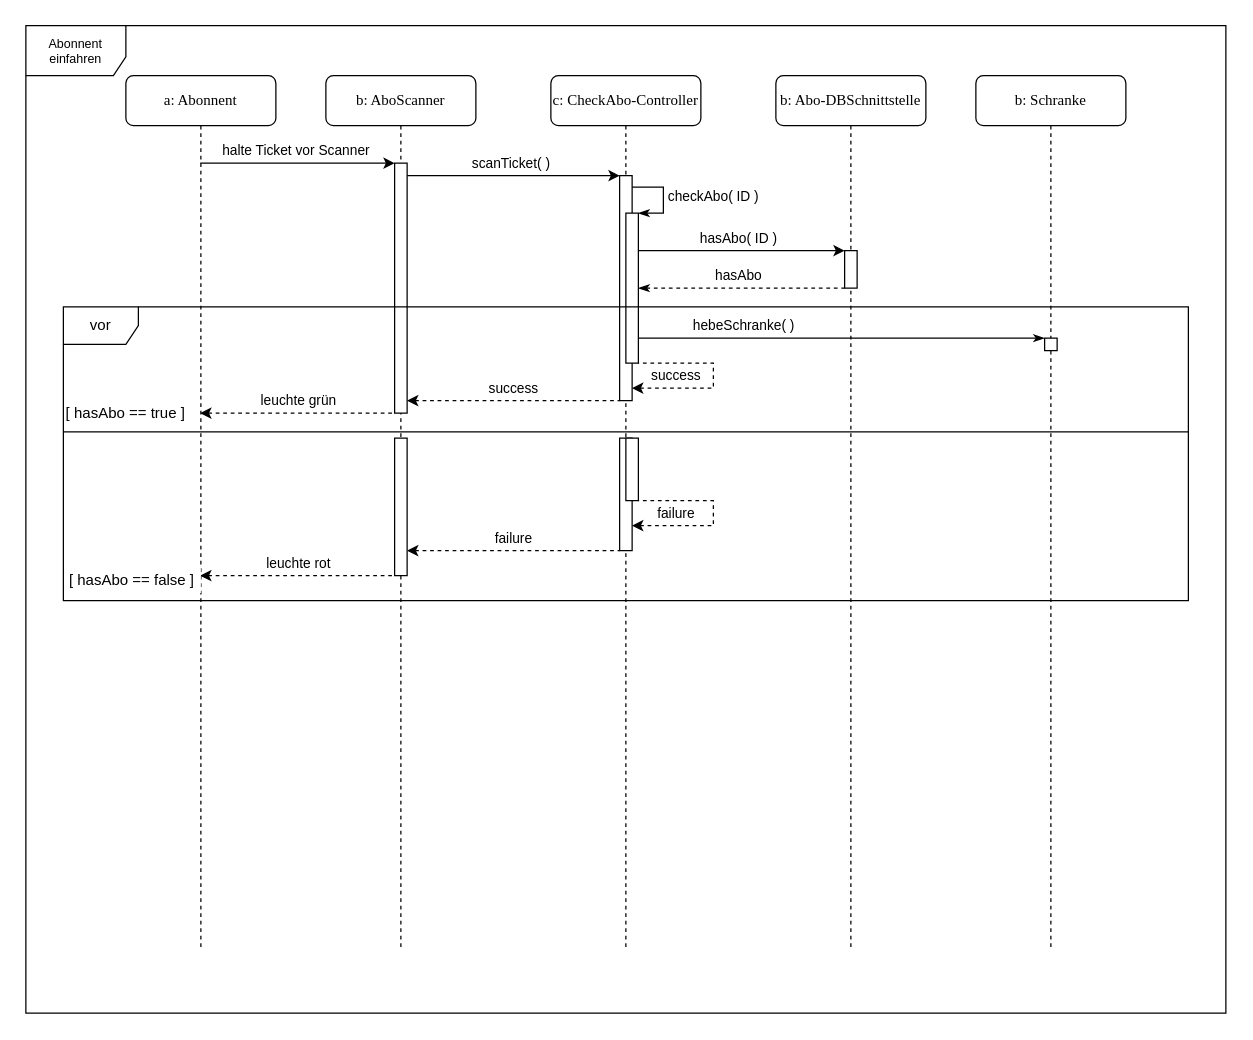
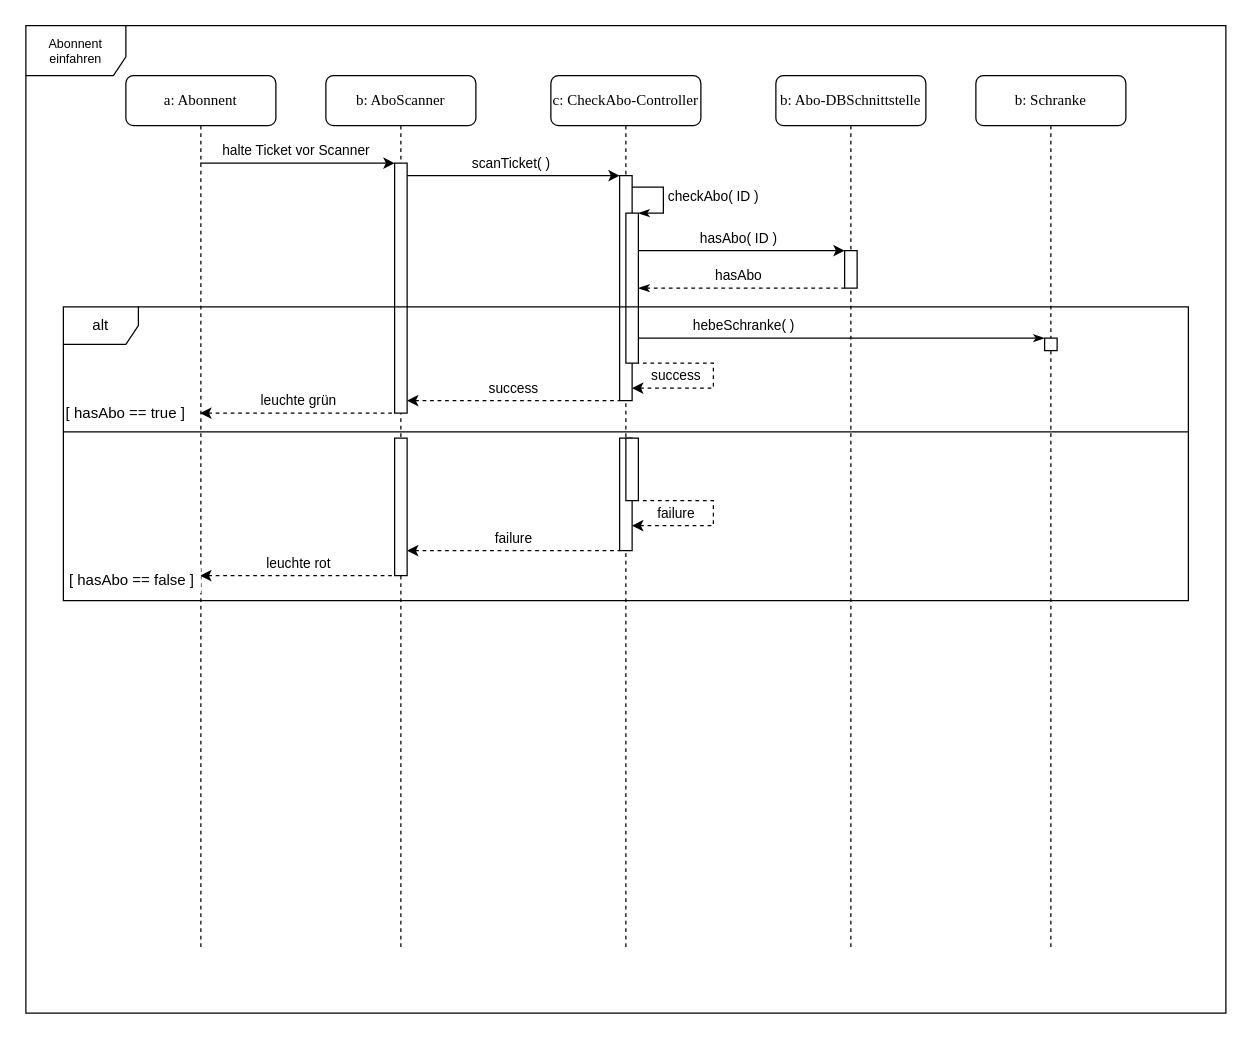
node "vor": label "vor" -> "alt"
